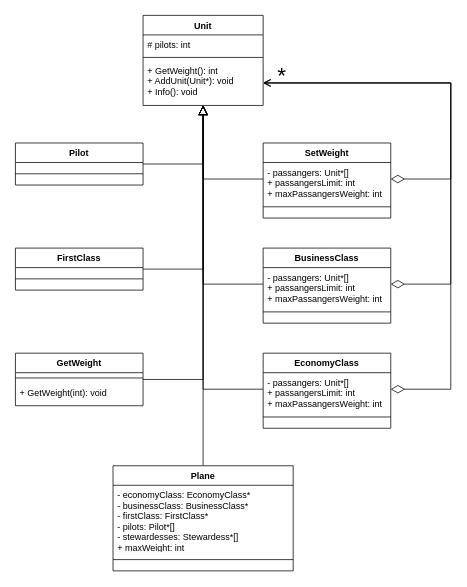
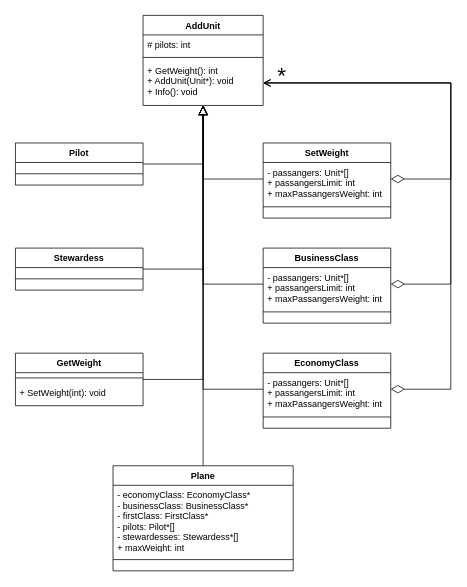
node "Unit": label "Unit" -> "AddUnit"
node "FirstClass": label "FirstClass" -> "Stewardess"
node "+ GetWeight(int): void": label "+ GetWeight(int): void" -> "+ SetWeight(int): void"
